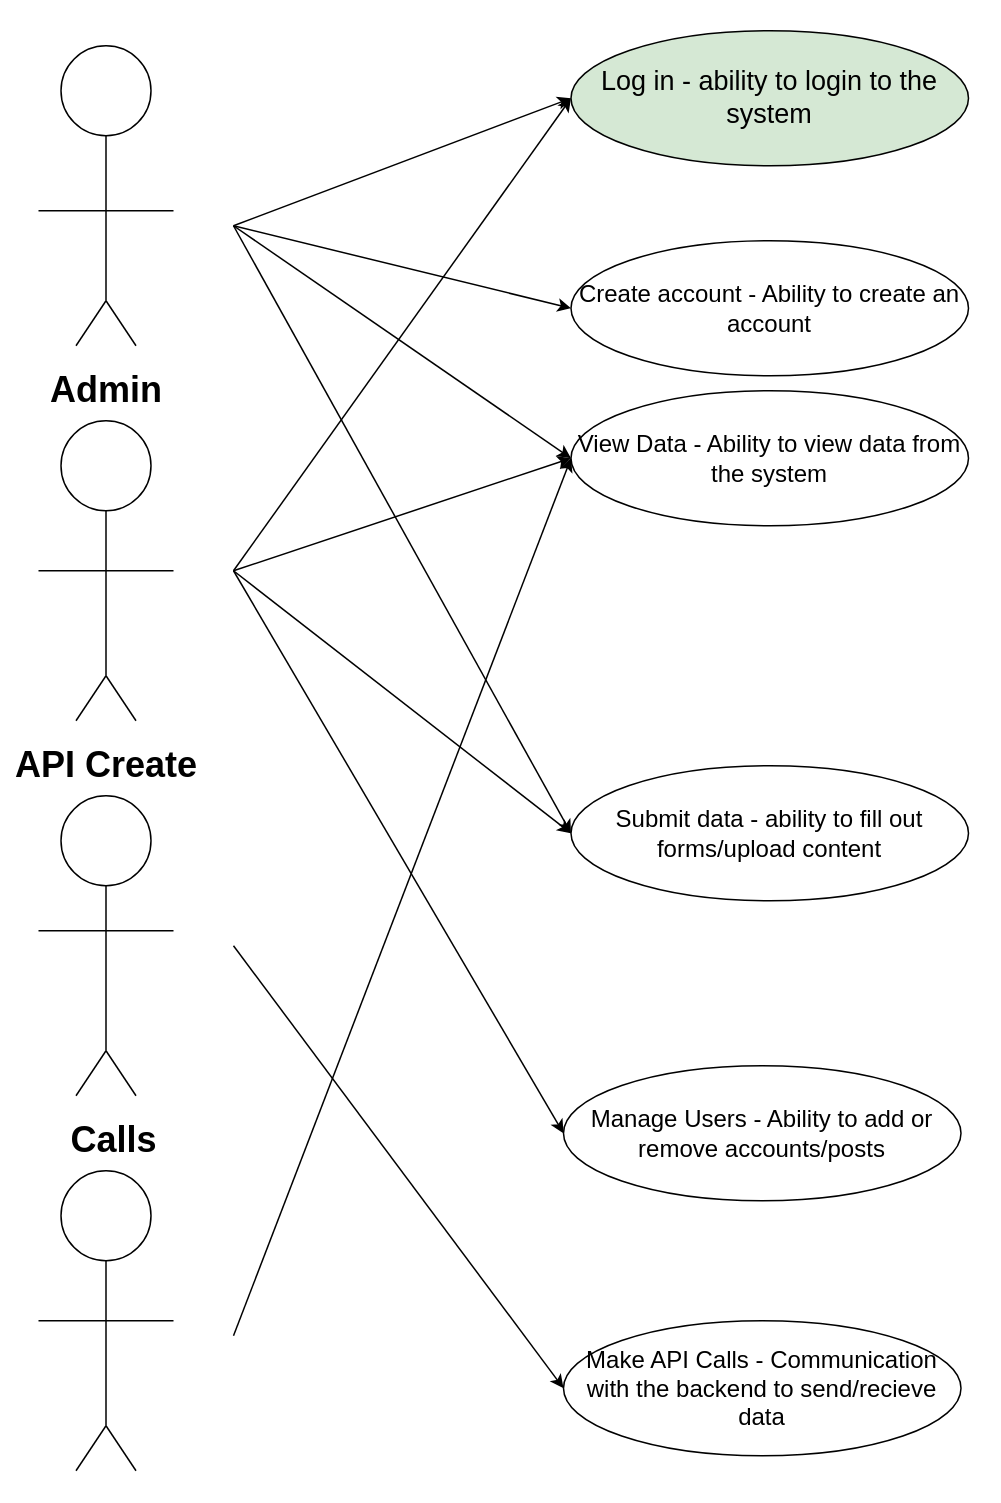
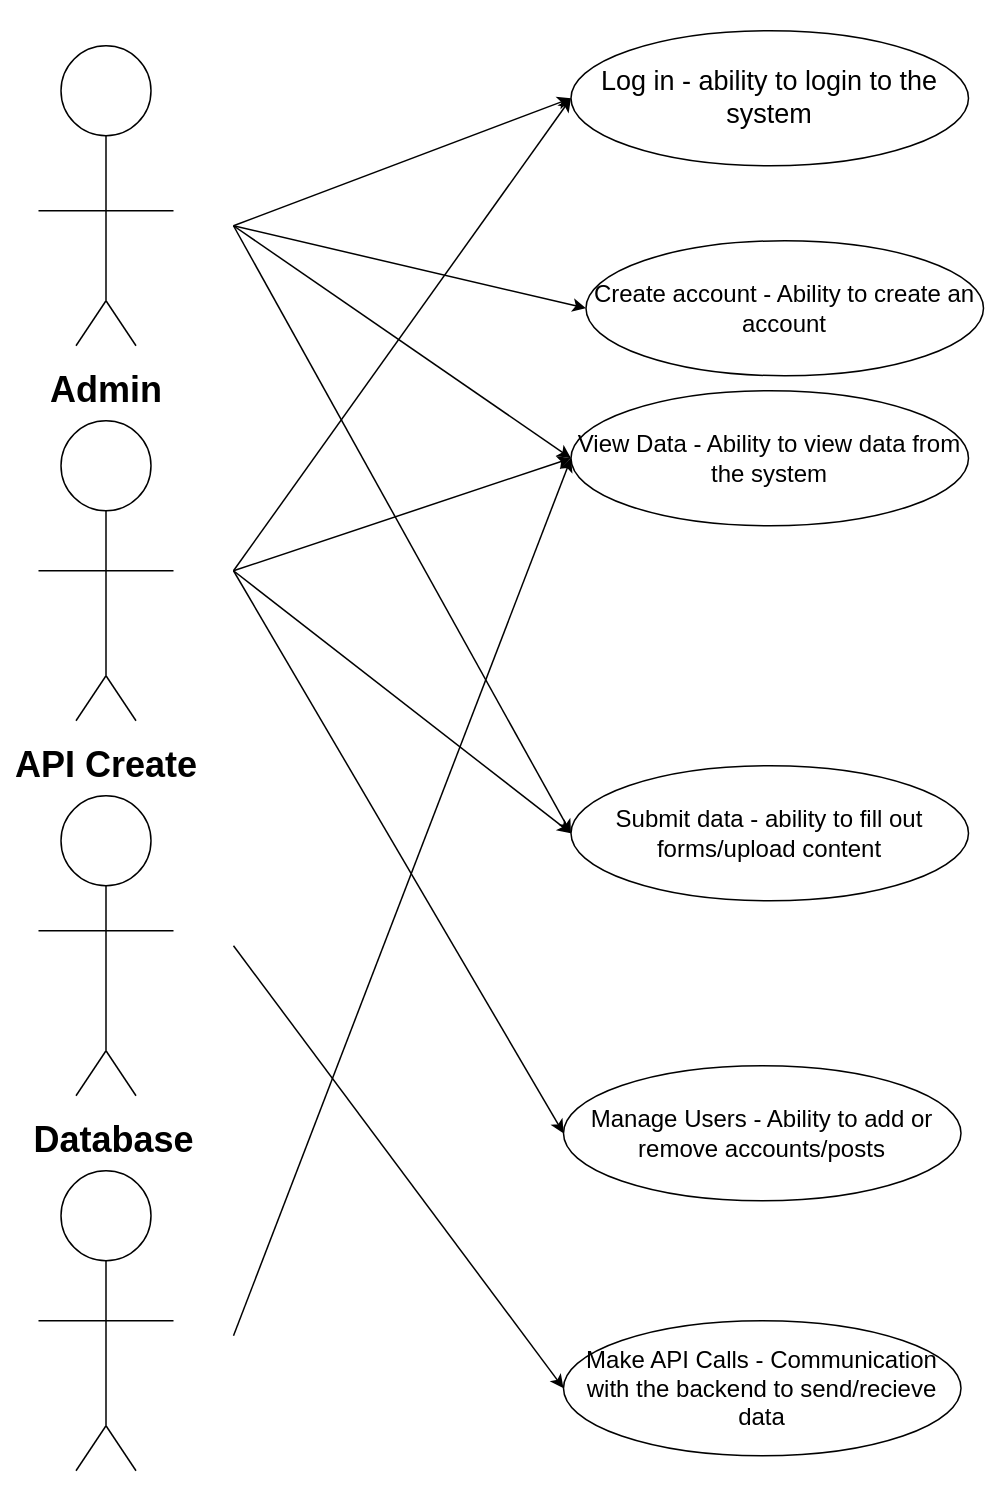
node "Log in - ability to login to the system": fillcolor #d5e8d4 -> #ffffff
node "Create account - Ability to create an account": moved (770, 308) -> (785, 308)
node "Calls": label "Calls" -> "Database"
